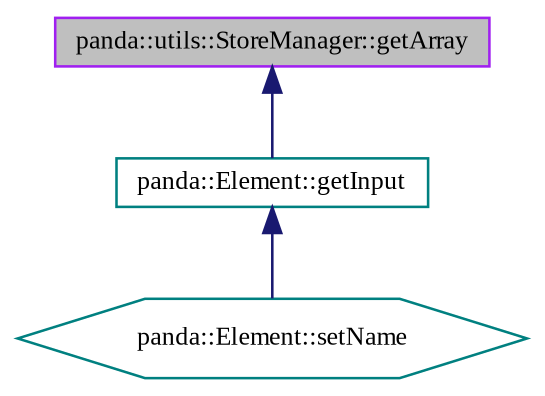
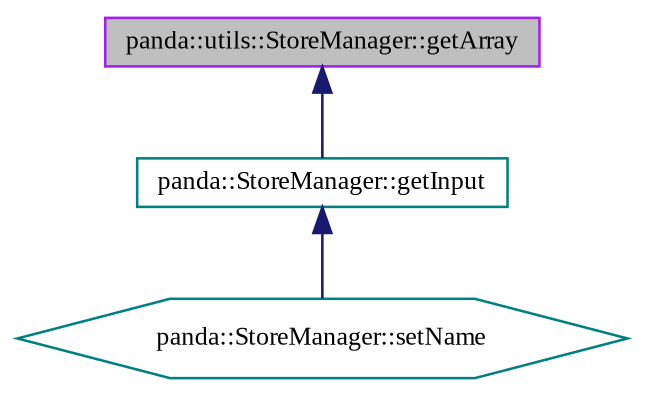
node "panda::Element::getInput": label "panda::Element::getInput" -> "panda::StoreManager::getInput"
node "panda::Element::setName": label "panda::Element::setName" -> "panda::StoreManager::setName"
